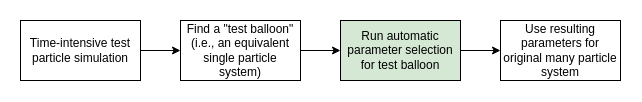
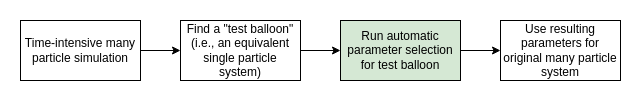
node "Time-intensive test particle simulation": label "Time-intensive test particle simulation" -> "Time-intensive many particle simulation"
